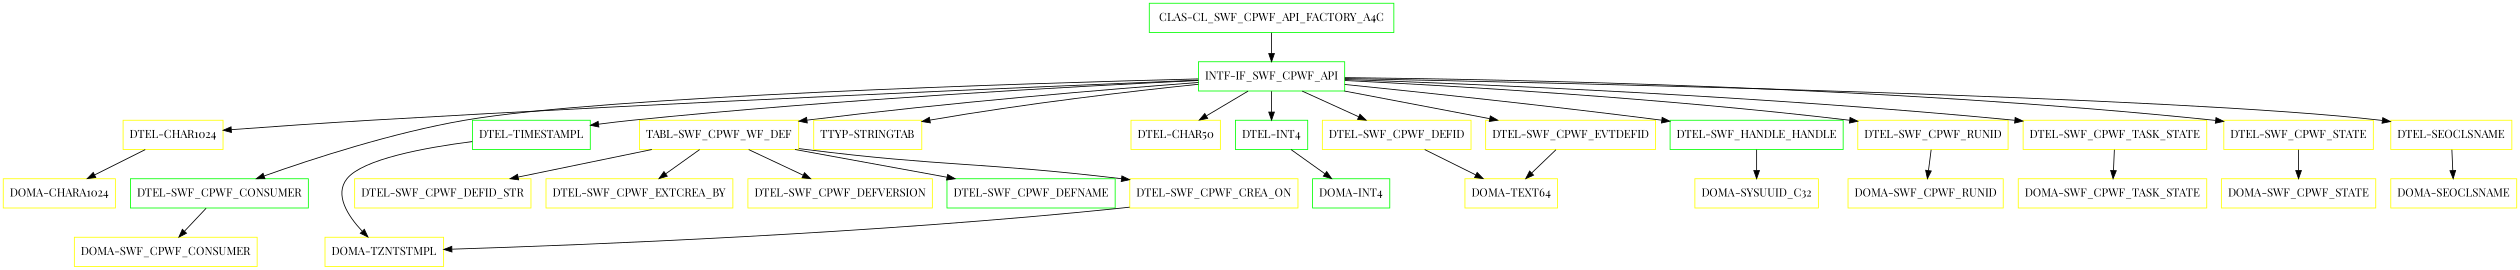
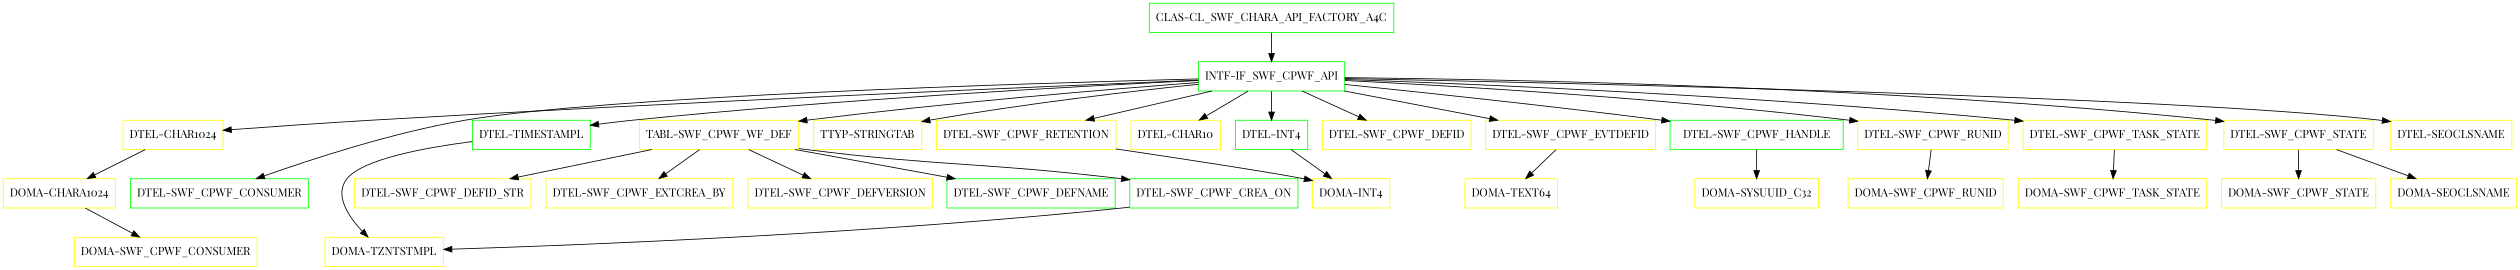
node "CLAS-CL_SWF_CPWF_API_FACTORY_A4C": label "CLAS-CL_SWF_CPWF_API_FACTORY_A4C" -> "CLAS-CL_SWF_CHARA_API_FACTORY_A4C"
node "DTEL-SWF_CPWF_RETENTION": added
node "DTEL-CHAR50": label "DTEL-CHAR50" -> "DTEL-CHAR10"
node "DTEL-SWF_HANDLE_HANDLE": label "DTEL-SWF_HANDLE_HANDLE" -> "DTEL-SWF_CPWF_HANDLE"
edge "DTEL-SEOCLSNAME" -> "DOMA-SEOCLSNAME": now "DTEL-SWF_CPWF_STATE" -> "DOMA-SEOCLSNAME"
edge "DTEL-SWF_CPWF_DEFID" -> "DOMA-TEXT64": removed
node "DTEL-SWF_CPWF_CREA_ON": color yellow -> green
node "DOMA-INT4": color green -> yellow
edge "DTEL-SWF_CPWF_CONSUMER" -> "DOMA-SWF_CPWF_CONSUMER": now "DOMA-CHARA1024" -> "DOMA-SWF_CPWF_CONSUMER"
